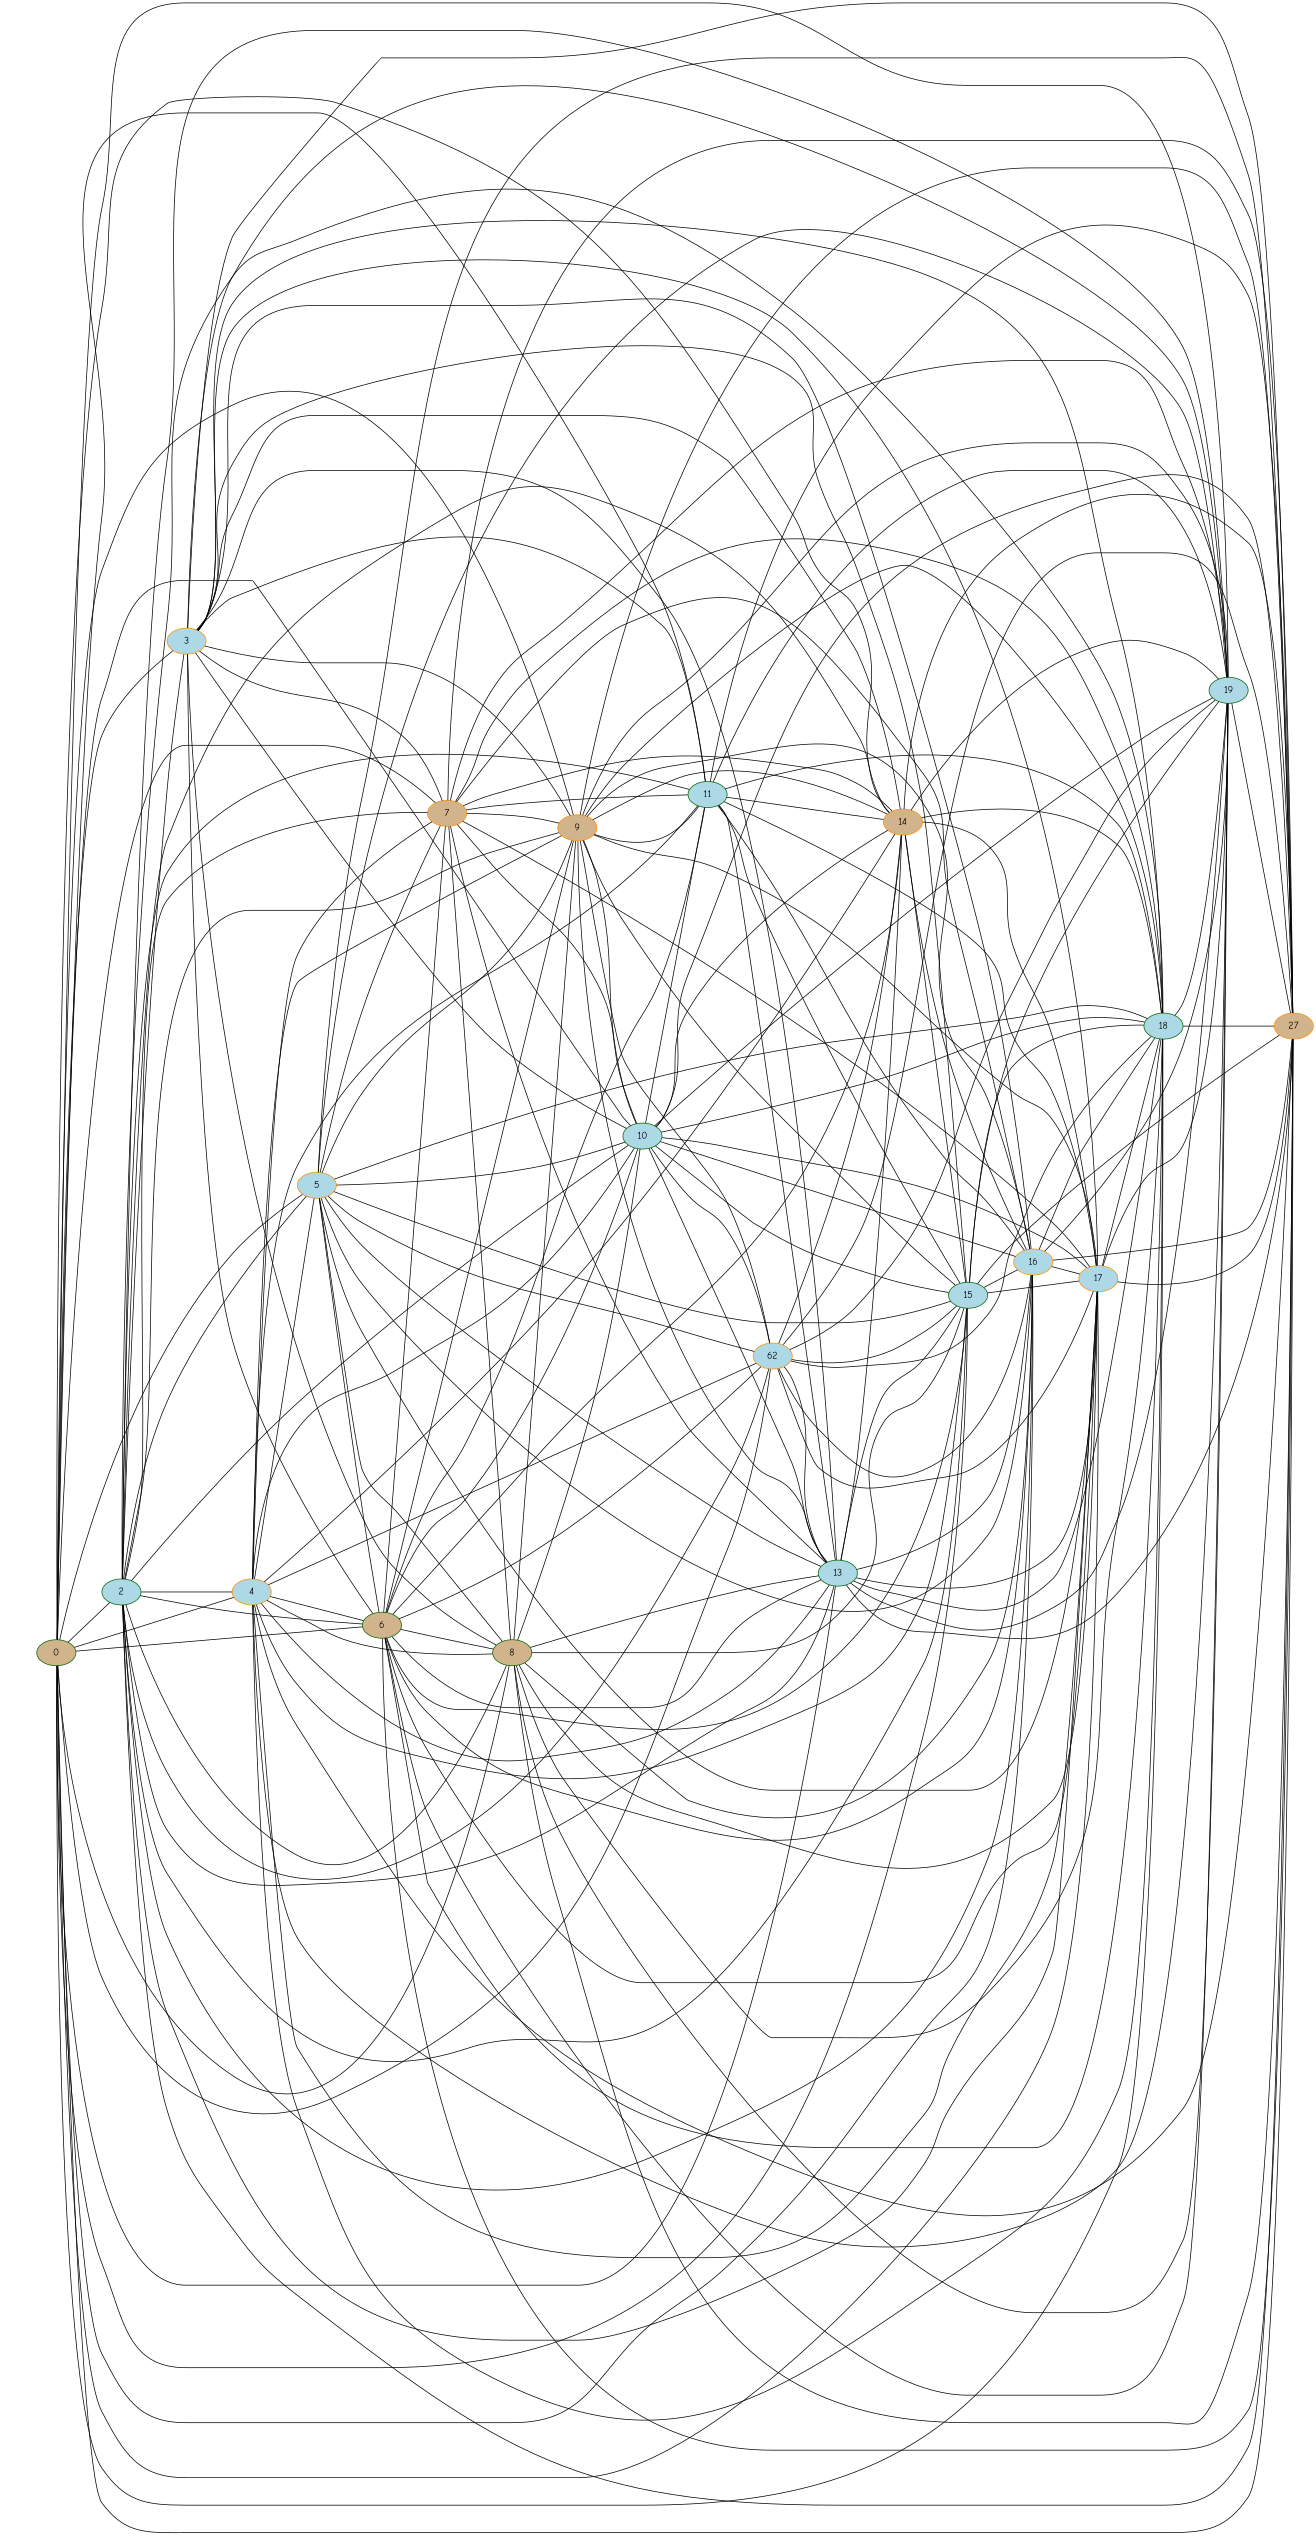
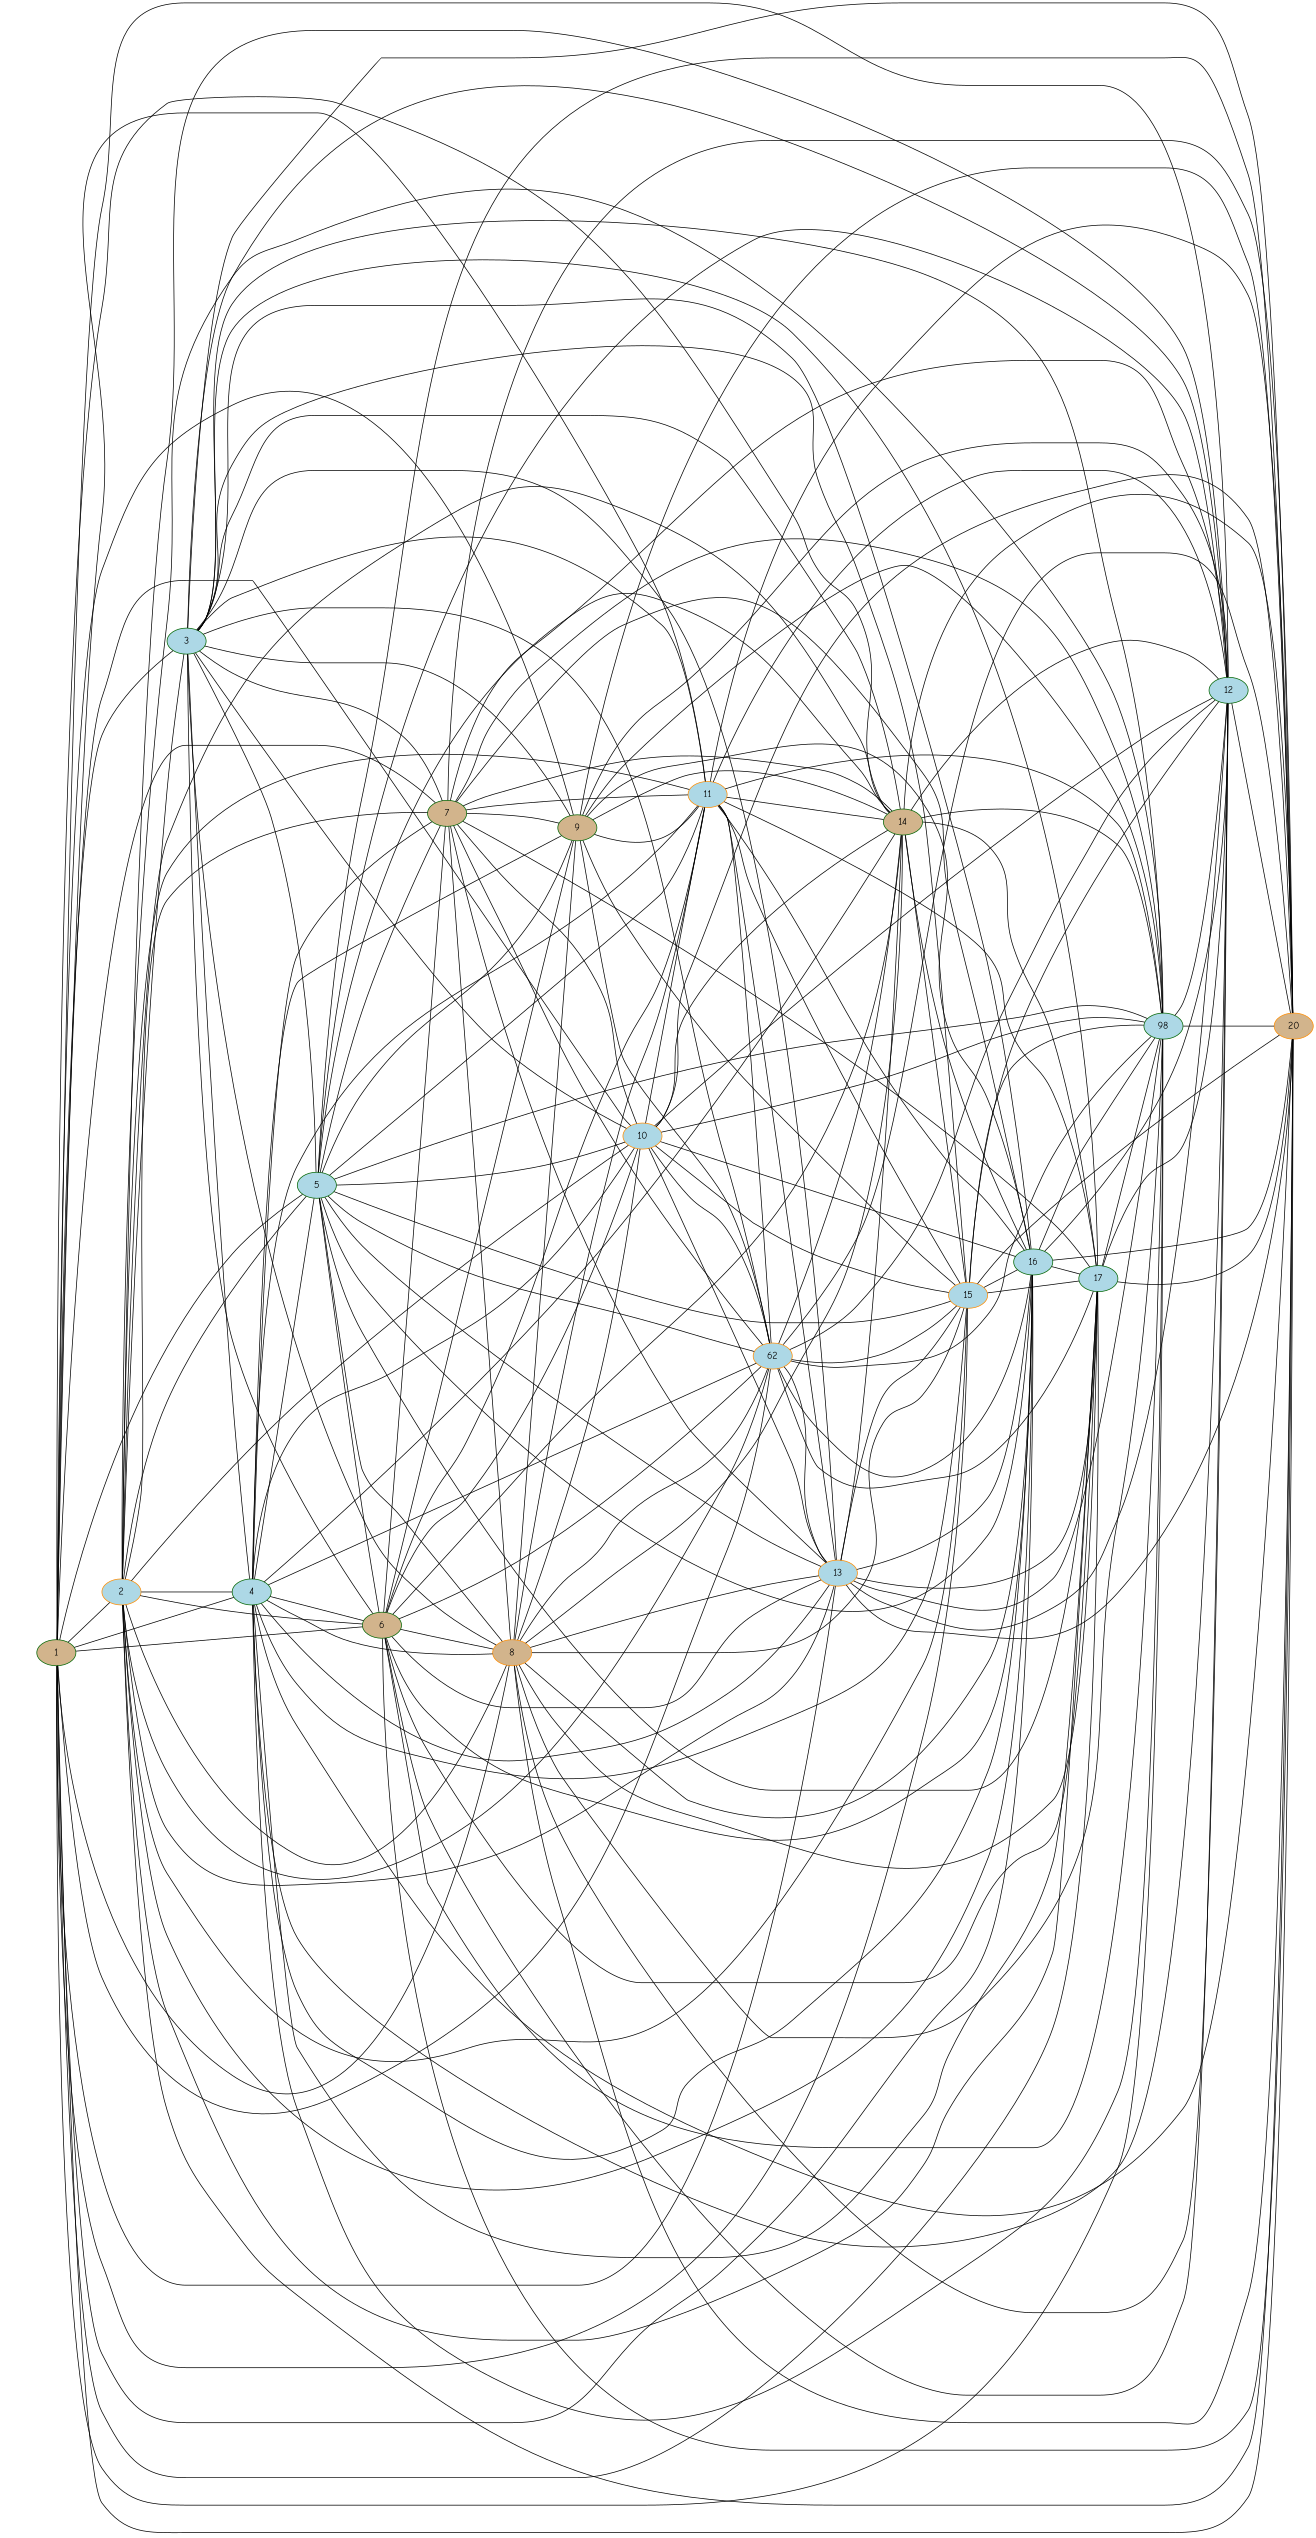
node "3": color darkorange -> darkgreen
node "19": label "19" -> "12"
edge "14" -- "5": added
node "11": color darkgreen -> darkorange
node "7": color darkorange -> darkgreen
edge "3" -- "62": added
node "14": color darkorange -> darkgreen
node "9": color darkorange -> darkgreen
edge "3" -- "5": added
edge "9" -- "10": removed
edge "9" -- "17": removed
edge "11" -- "5": added
node "18": label "18" -> "98"
node "27": label "27" -> "20"
edge "9" -- "2": removed
edge "11" -- "62": added
edge "7" -- "62": added
edge "3" -- "4": added
node "10": color darkgreen -> darkorange
edge "10" -- "17": removed
node "5": color darkorange -> darkgreen
edge "11" -- "8": added
edge "9" -- "13": removed
node "16": color darkorange -> darkgreen
node "17": color darkorange -> darkgreen
node "15": color darkgreen -> darkorange
edge "14" -- "8": added
edge "62" -- "8": added
node "13": color darkgreen -> darkorange
node "2": color darkgreen -> darkorange
node "4": color darkorange -> darkgreen
node "0": label "0" -> "1"
node "8": color darkgreen -> darkorange
edge "15" -- "6": removed
edge "16" -- "4": added
